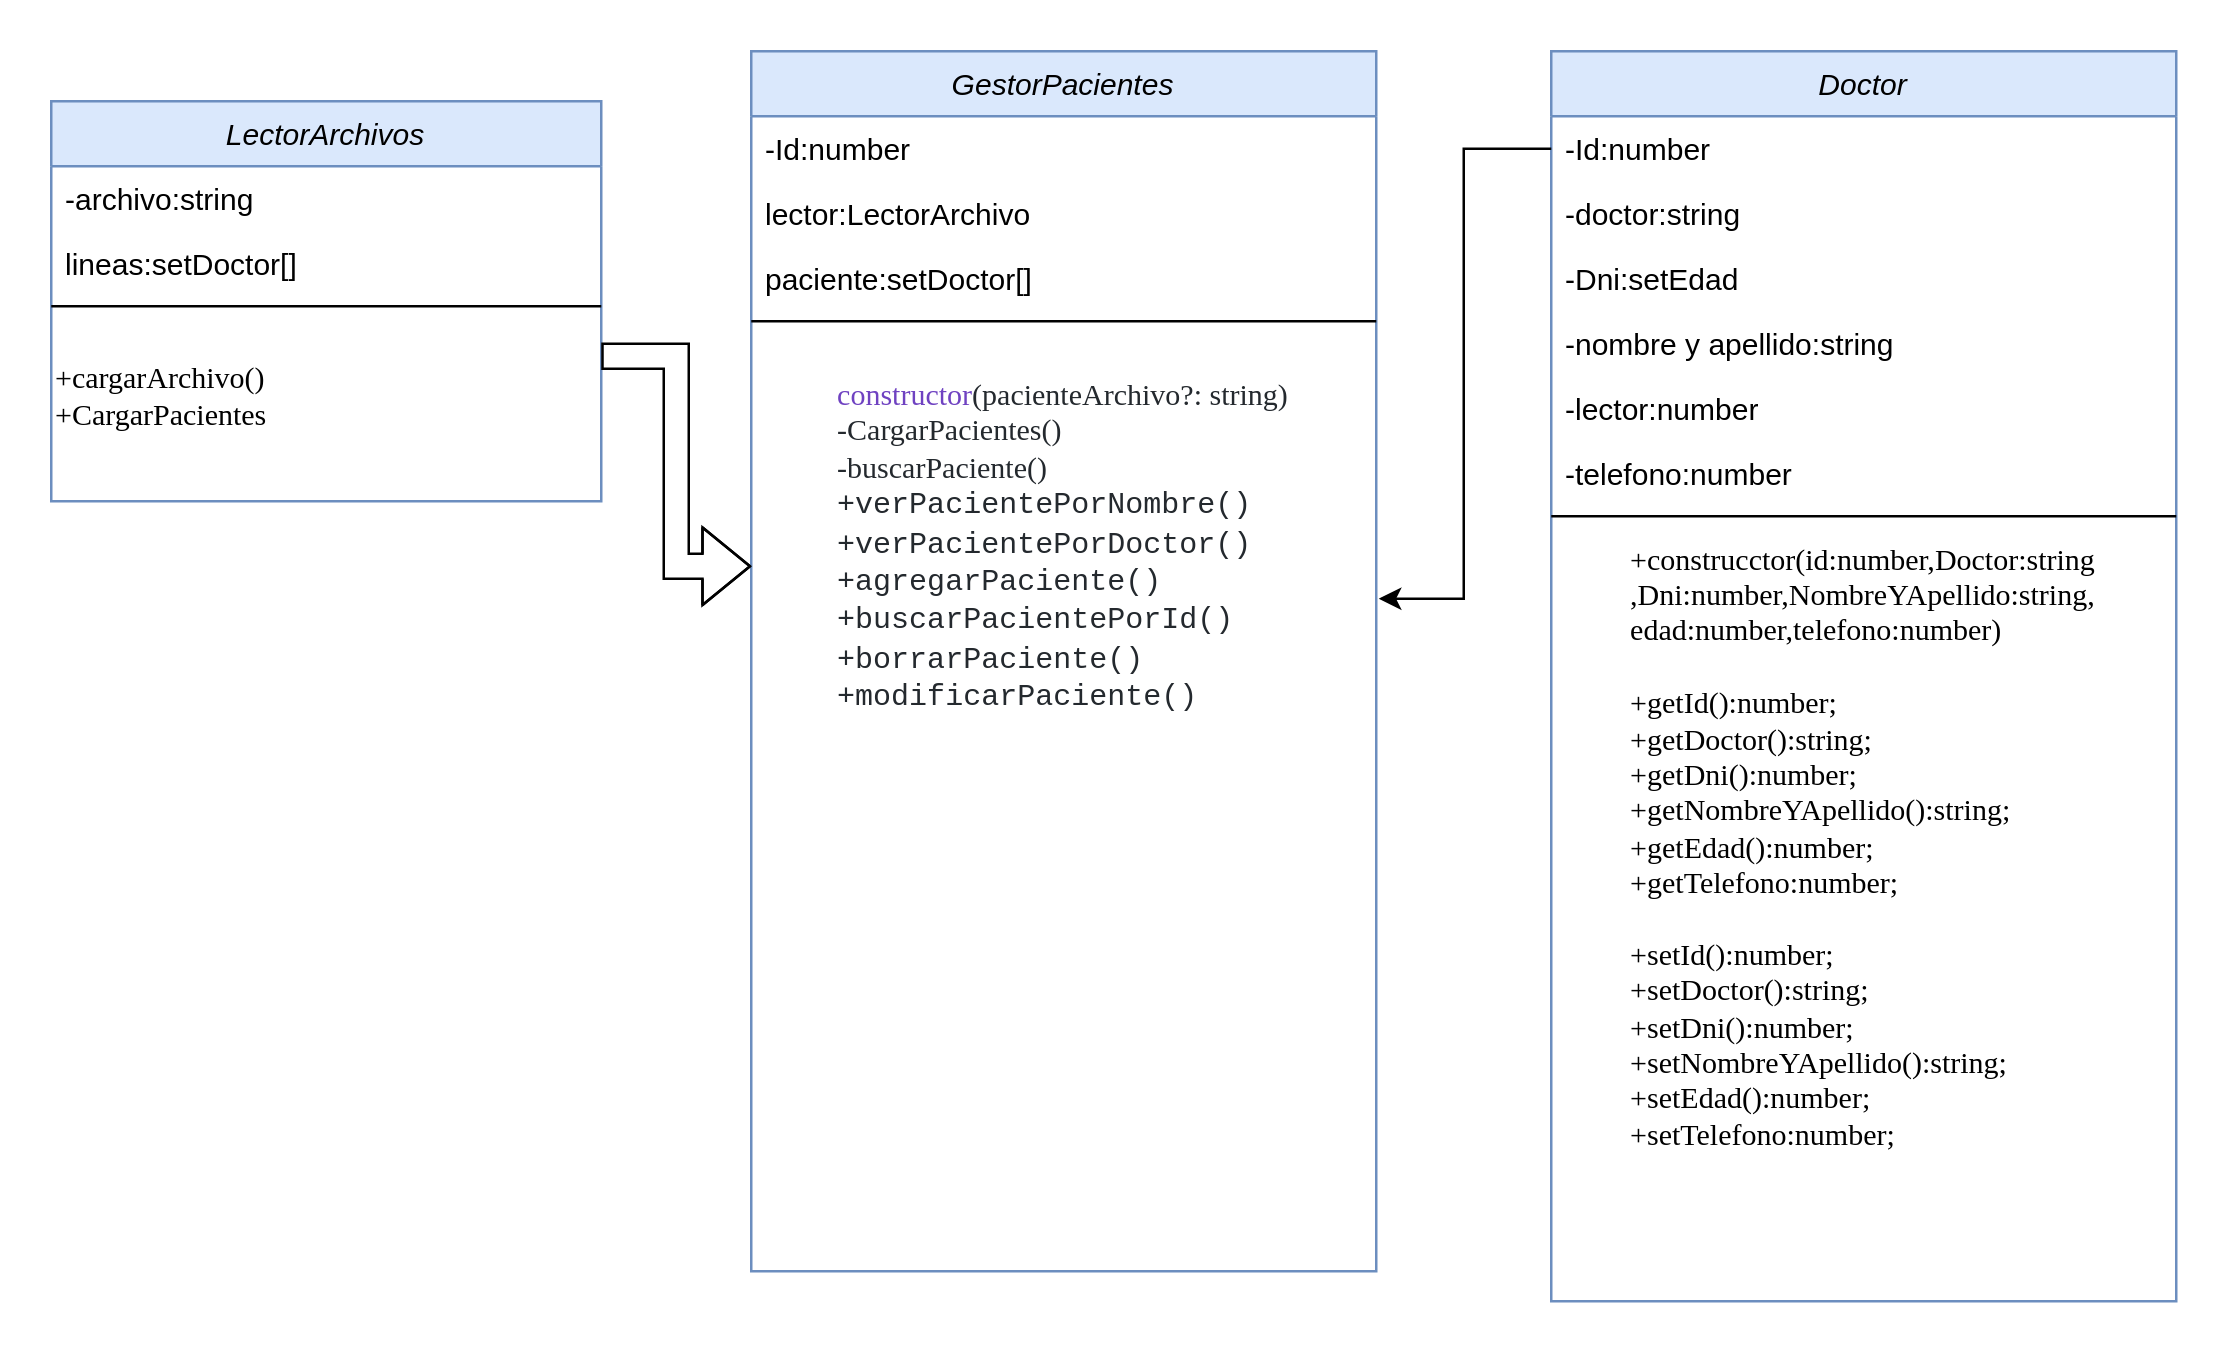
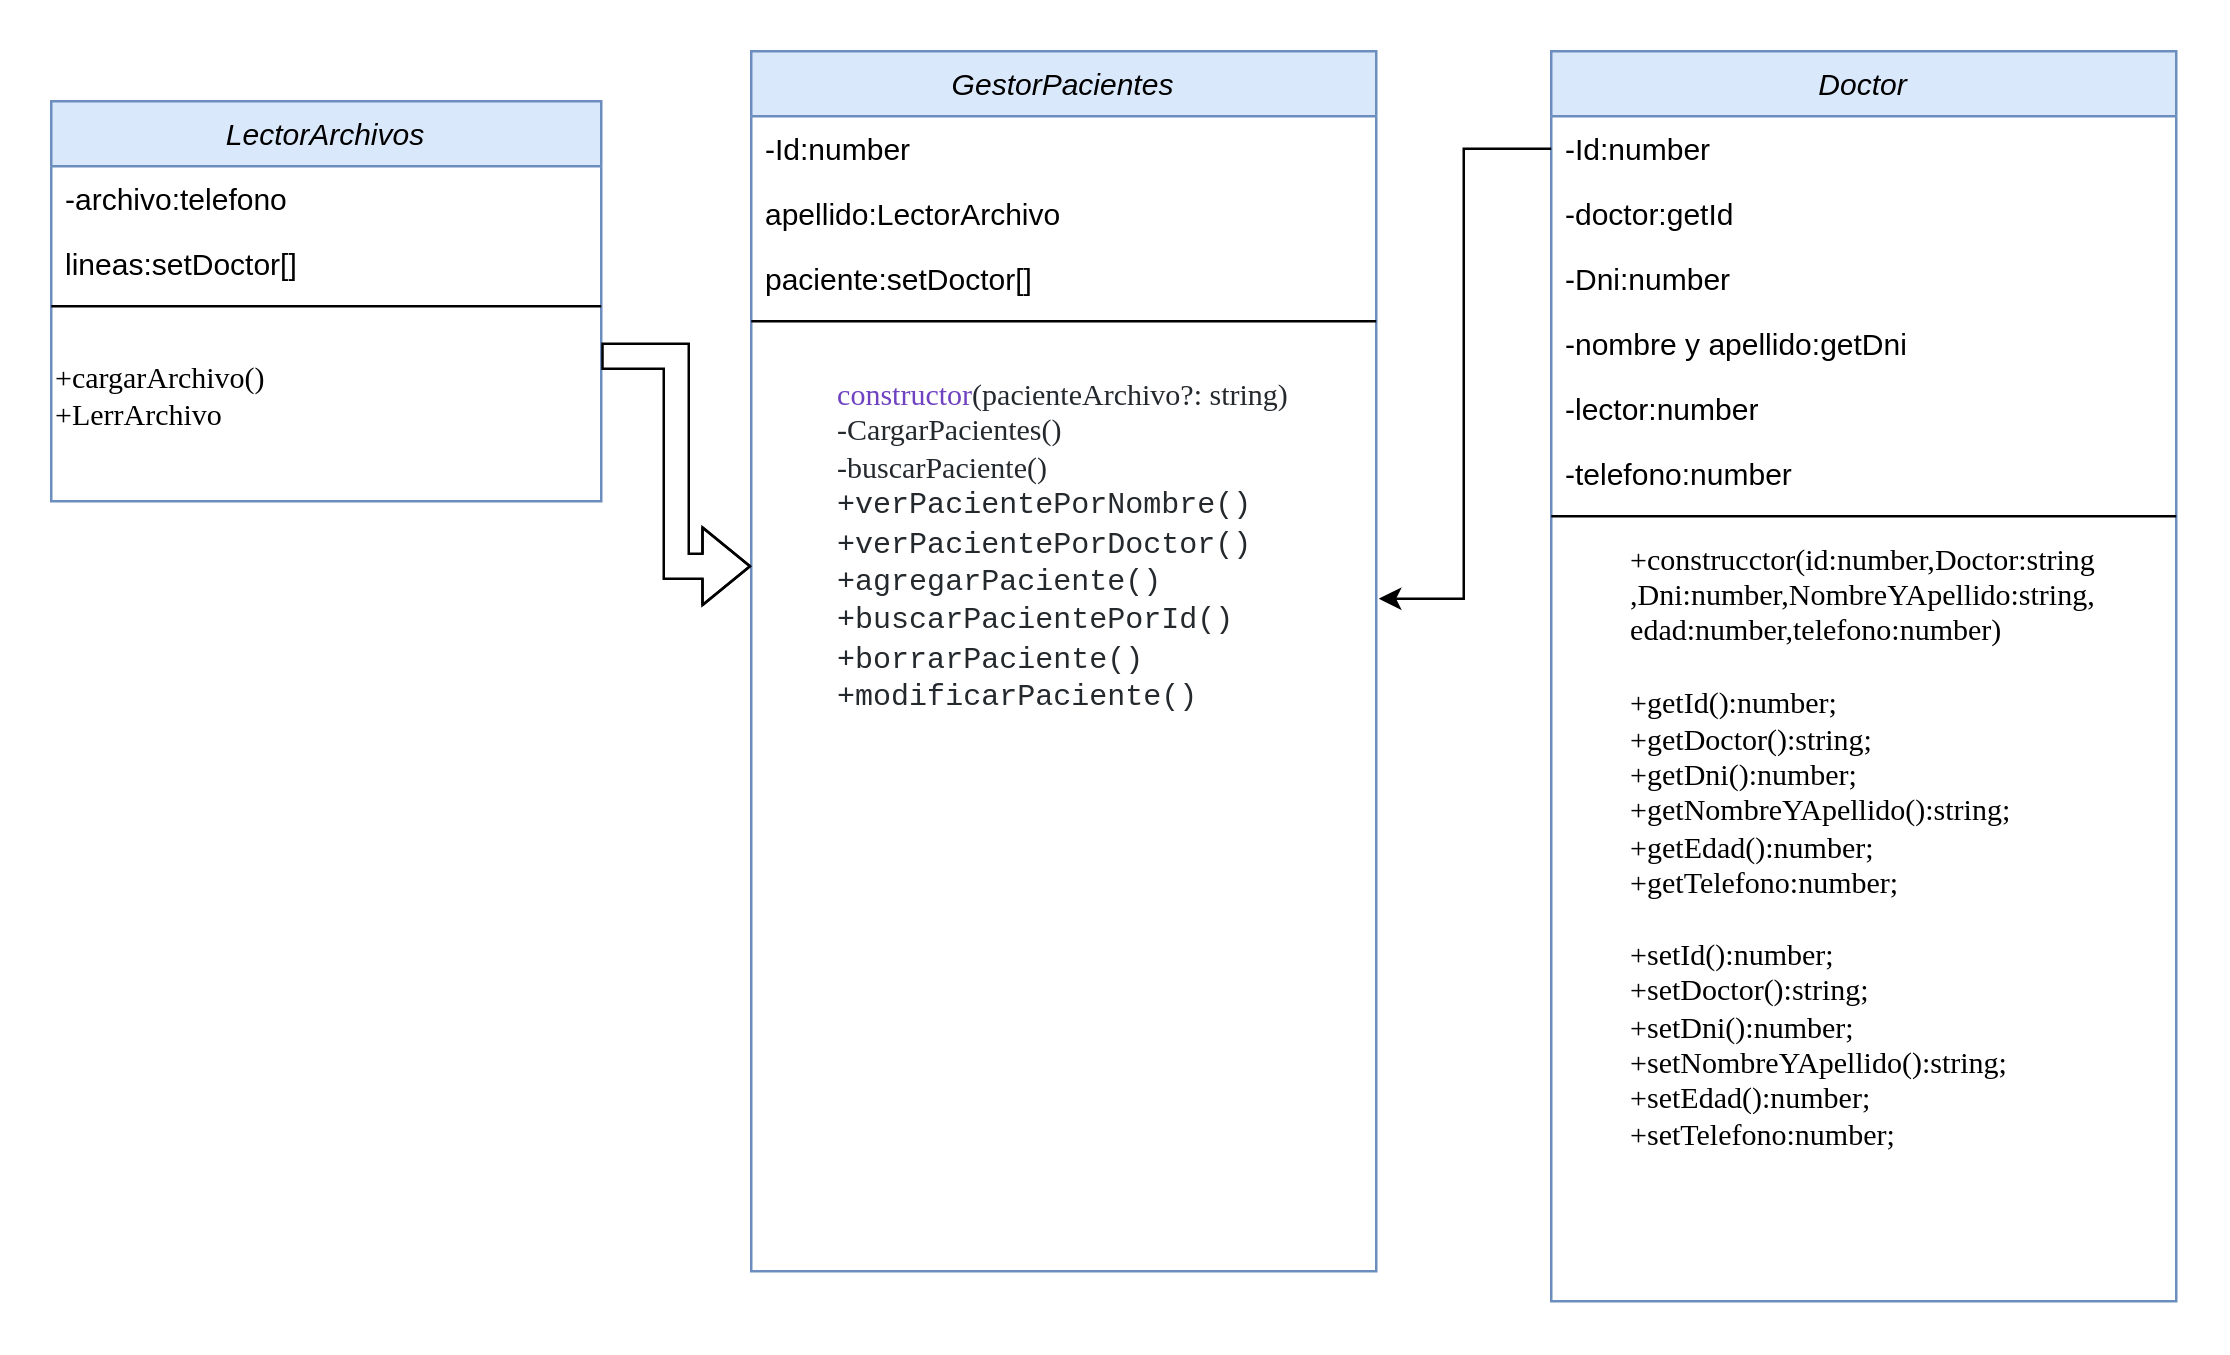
node "-archivo:string": label "-archivo:string" -> "-archivo:telefono"
node "lector:LectorArchivo": label "lector:LectorArchivo" -> "apellido:LectorArchivo"
node "-doctor:string": label "-doctor:string" -> "-doctor:getId"
node "-Dni:setEdad": label "-Dni:setEdad" -> "-Dni:number"
node "-nombre y apellido:string": label "-nombre y apellido:string" -> "-nombre y apellido:getDni"
node "+cargarArchivo() +CargarPacientes": label "+cargarArchivo() +CargarPacientes" -> "+cargarArchivo() +LerrArchivo"
